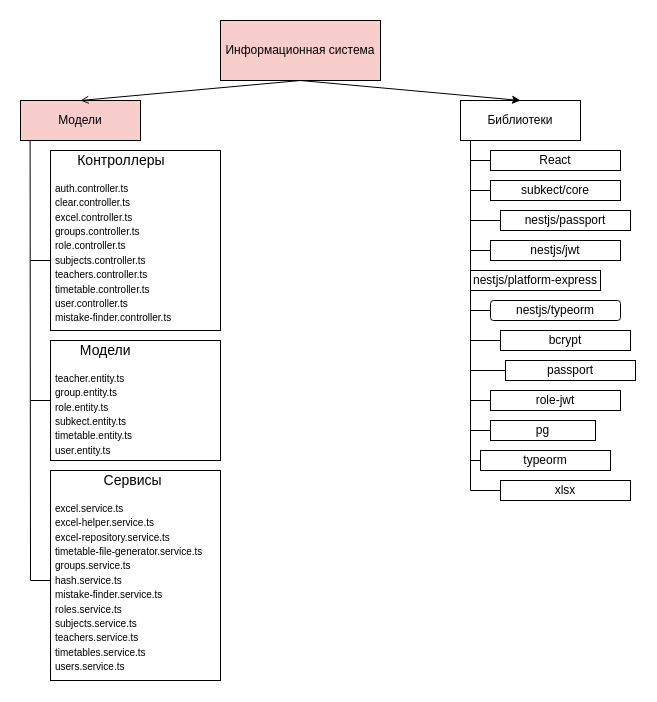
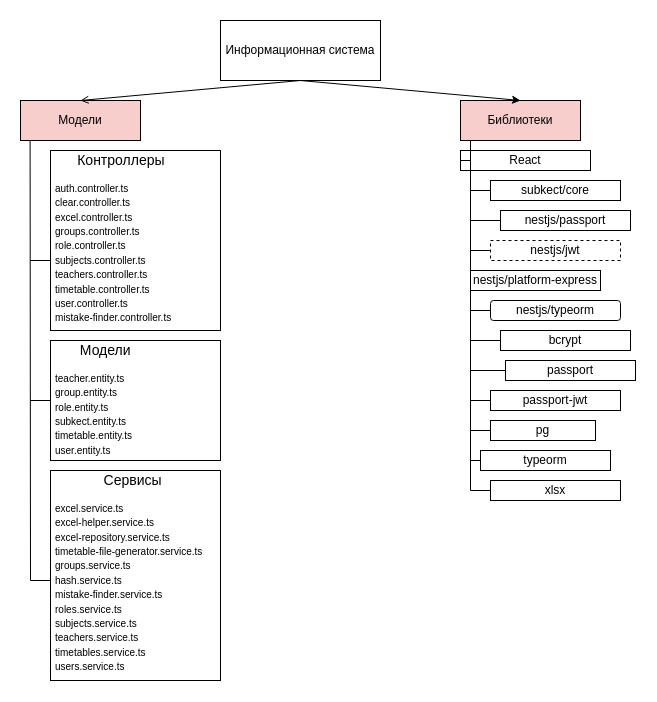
node "Информационная система": fillcolor #f8cecc -> #ffffff
node "Библиотеки": fillcolor #ffffff -> #f8cecc
node "React": moved (556, 161) -> (526, 161)
node "nestjs/jwt": style solid -> dashed
node "role-jwt": label "role-jwt" -> "passport-jwt"
node "xlsx": moved (566, 491) -> (556, 491)
